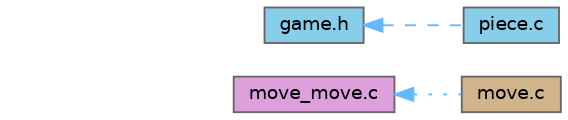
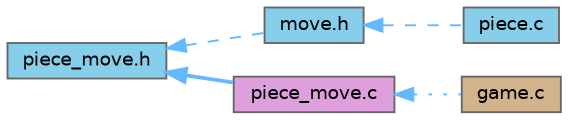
node "game.h": label "game.h" -> "move.h"
node "piece_move.h": added
node "move_move.c": label "move_move.c" -> "piece_move.c"
node "move.c": label "move.c" -> "game.c"
